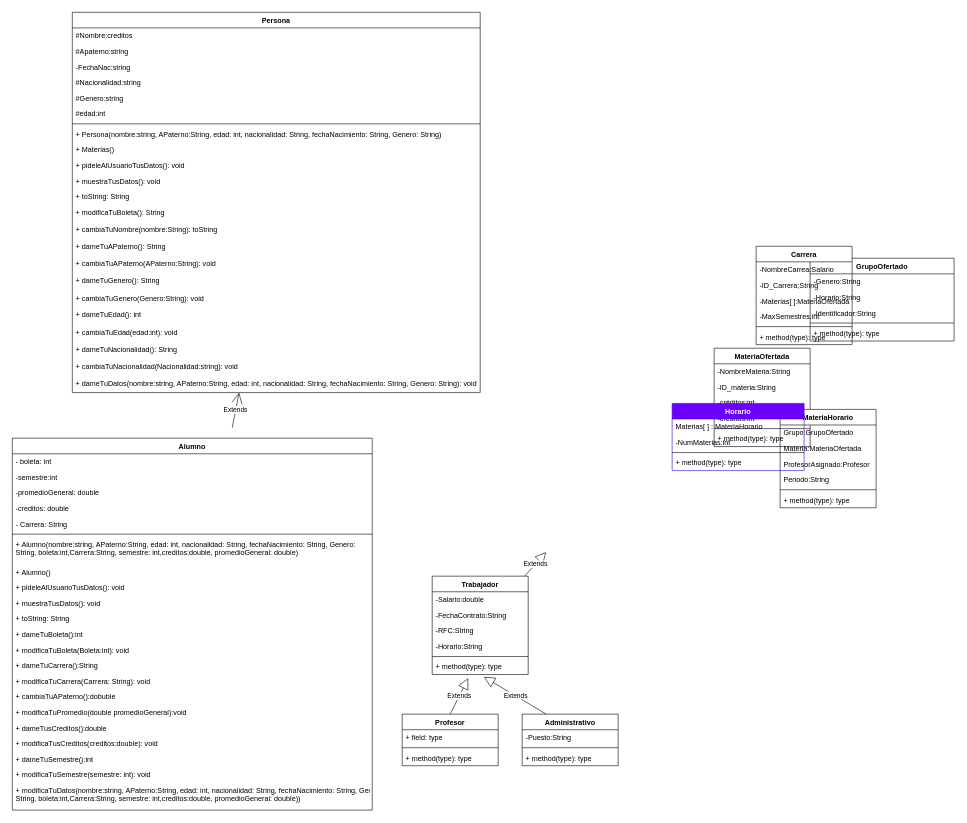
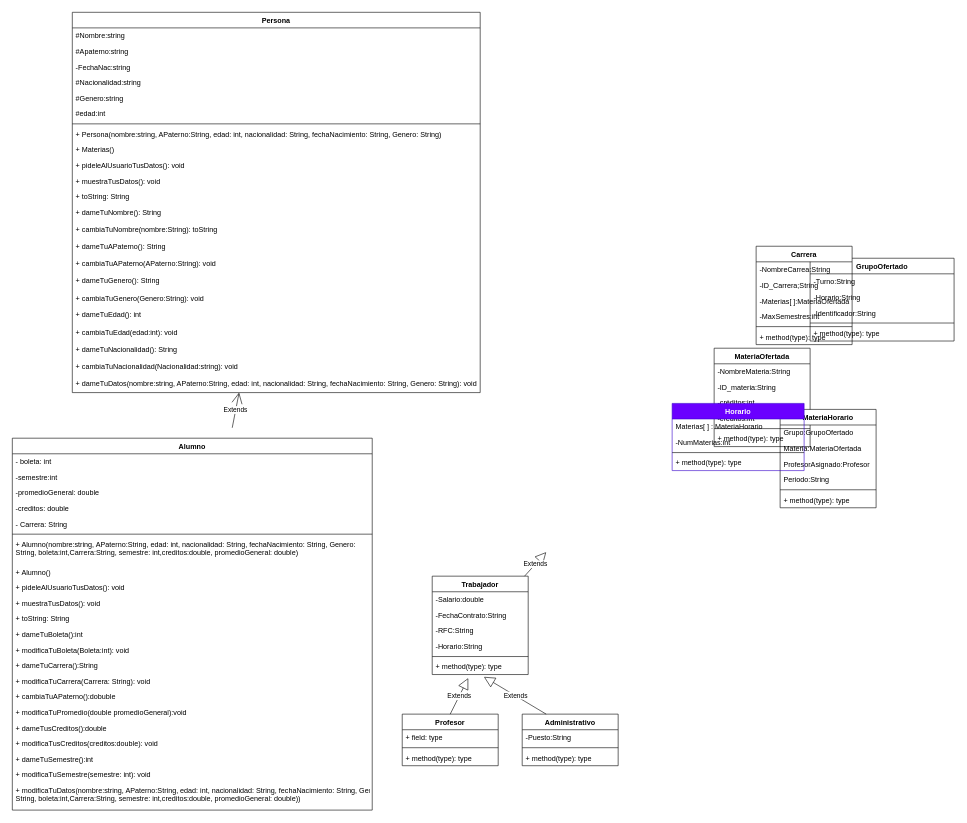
node "#Nombre:creditos": label "#Nombre:creditos" -> "#Nombre:string"
node "+ modificaTuBoleta(): String": label "+ modificaTuBoleta(): String" -> "+ dameTuNombre(): String"
node "-NombreCarrea:Salario": label "-NombreCarrea:Salario" -> "-NombreCarrea:String"
node "-Genero:String": label "-Genero:String" -> "-Turno:String"
